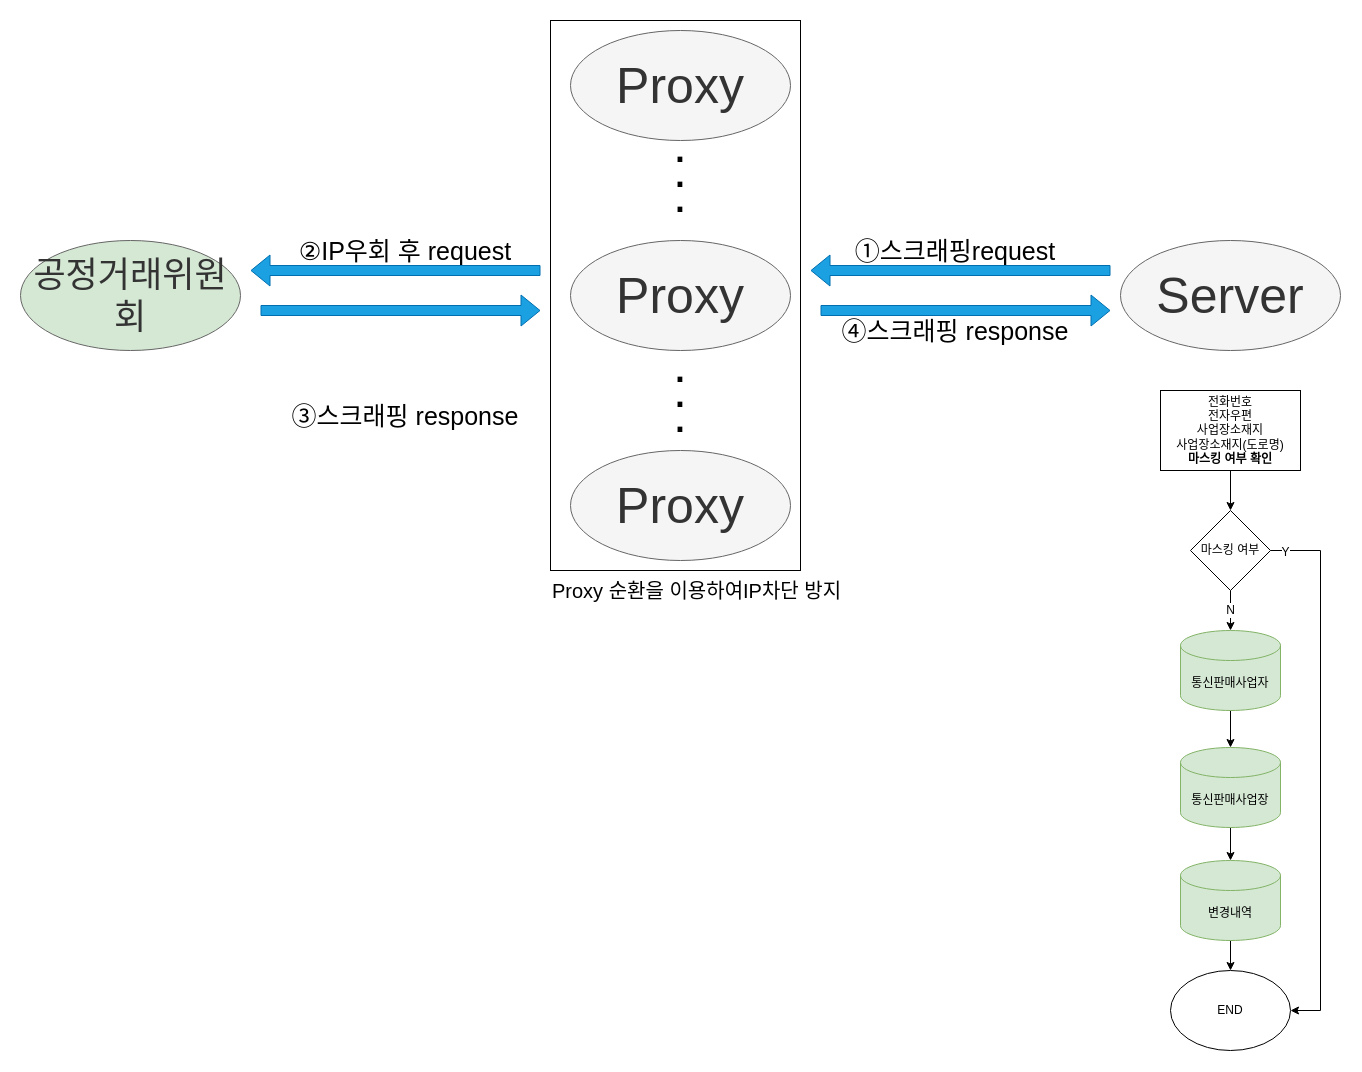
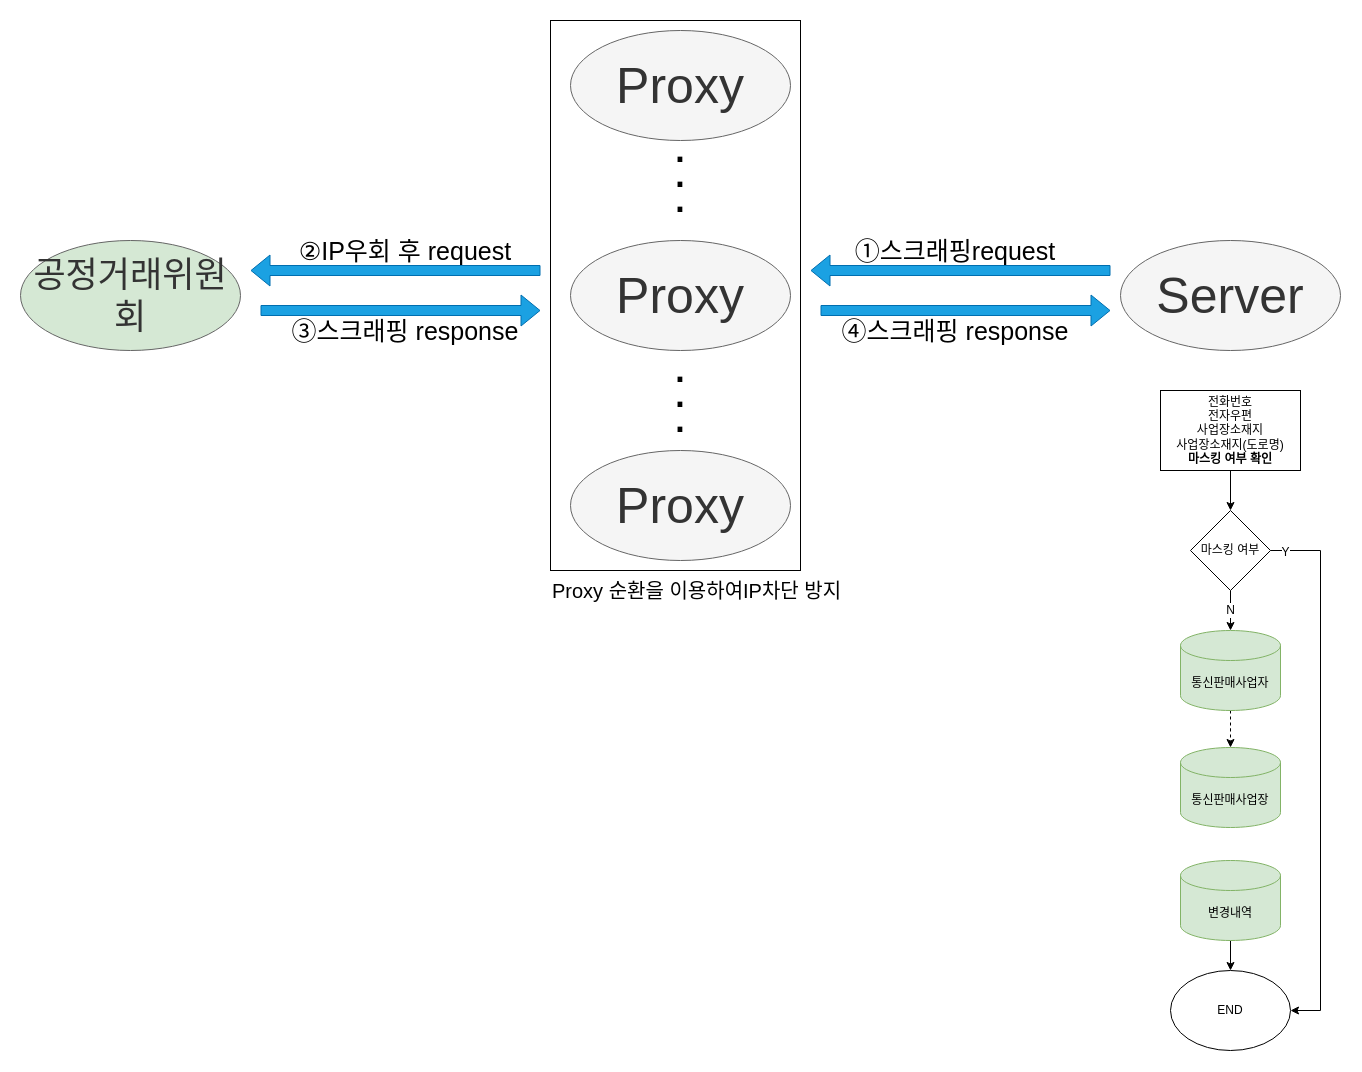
node "③스크래핑 response": moved (406, 416) -> (406, 331)
edge "통신판매사업자" -> "통신판매사업장": style solid -> dashed
edge "통신판매사업장" -> "변경내역": removed
